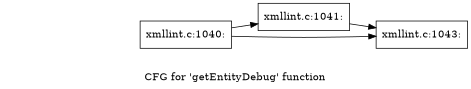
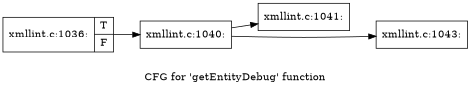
edge "xmllint.c:1041:" -> "xmllint.c:1043:": removed
node "xmllint.c:1036:": added
